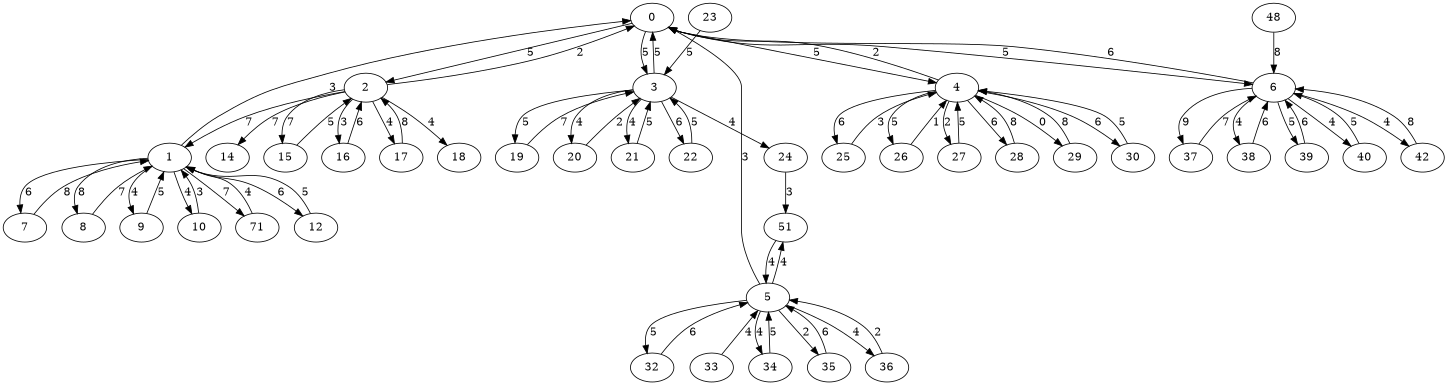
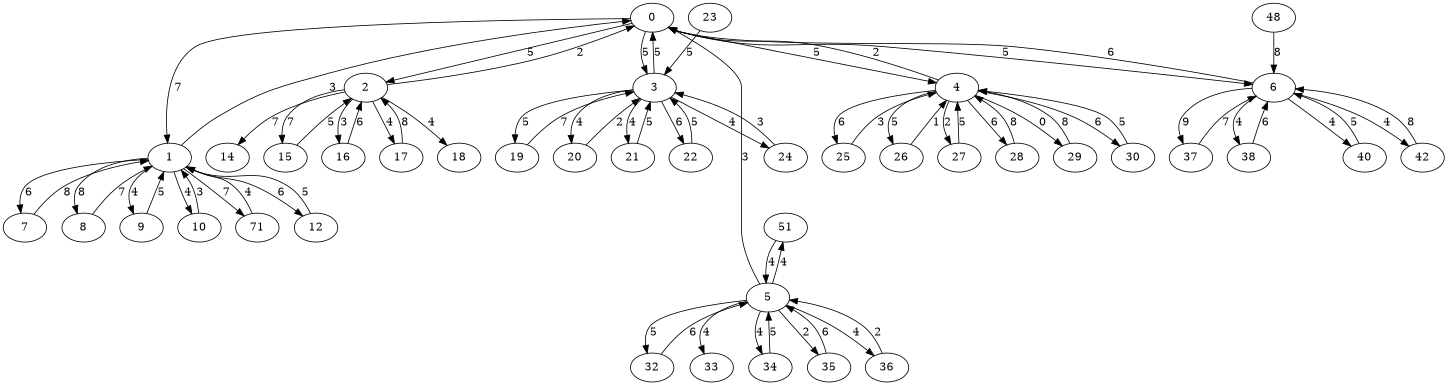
edge "2" -> "1": now "0" -> "1"
node "39": removed
edge "24" -> "51": now "24" -> "3"
edge "33" -> "5": reversed
